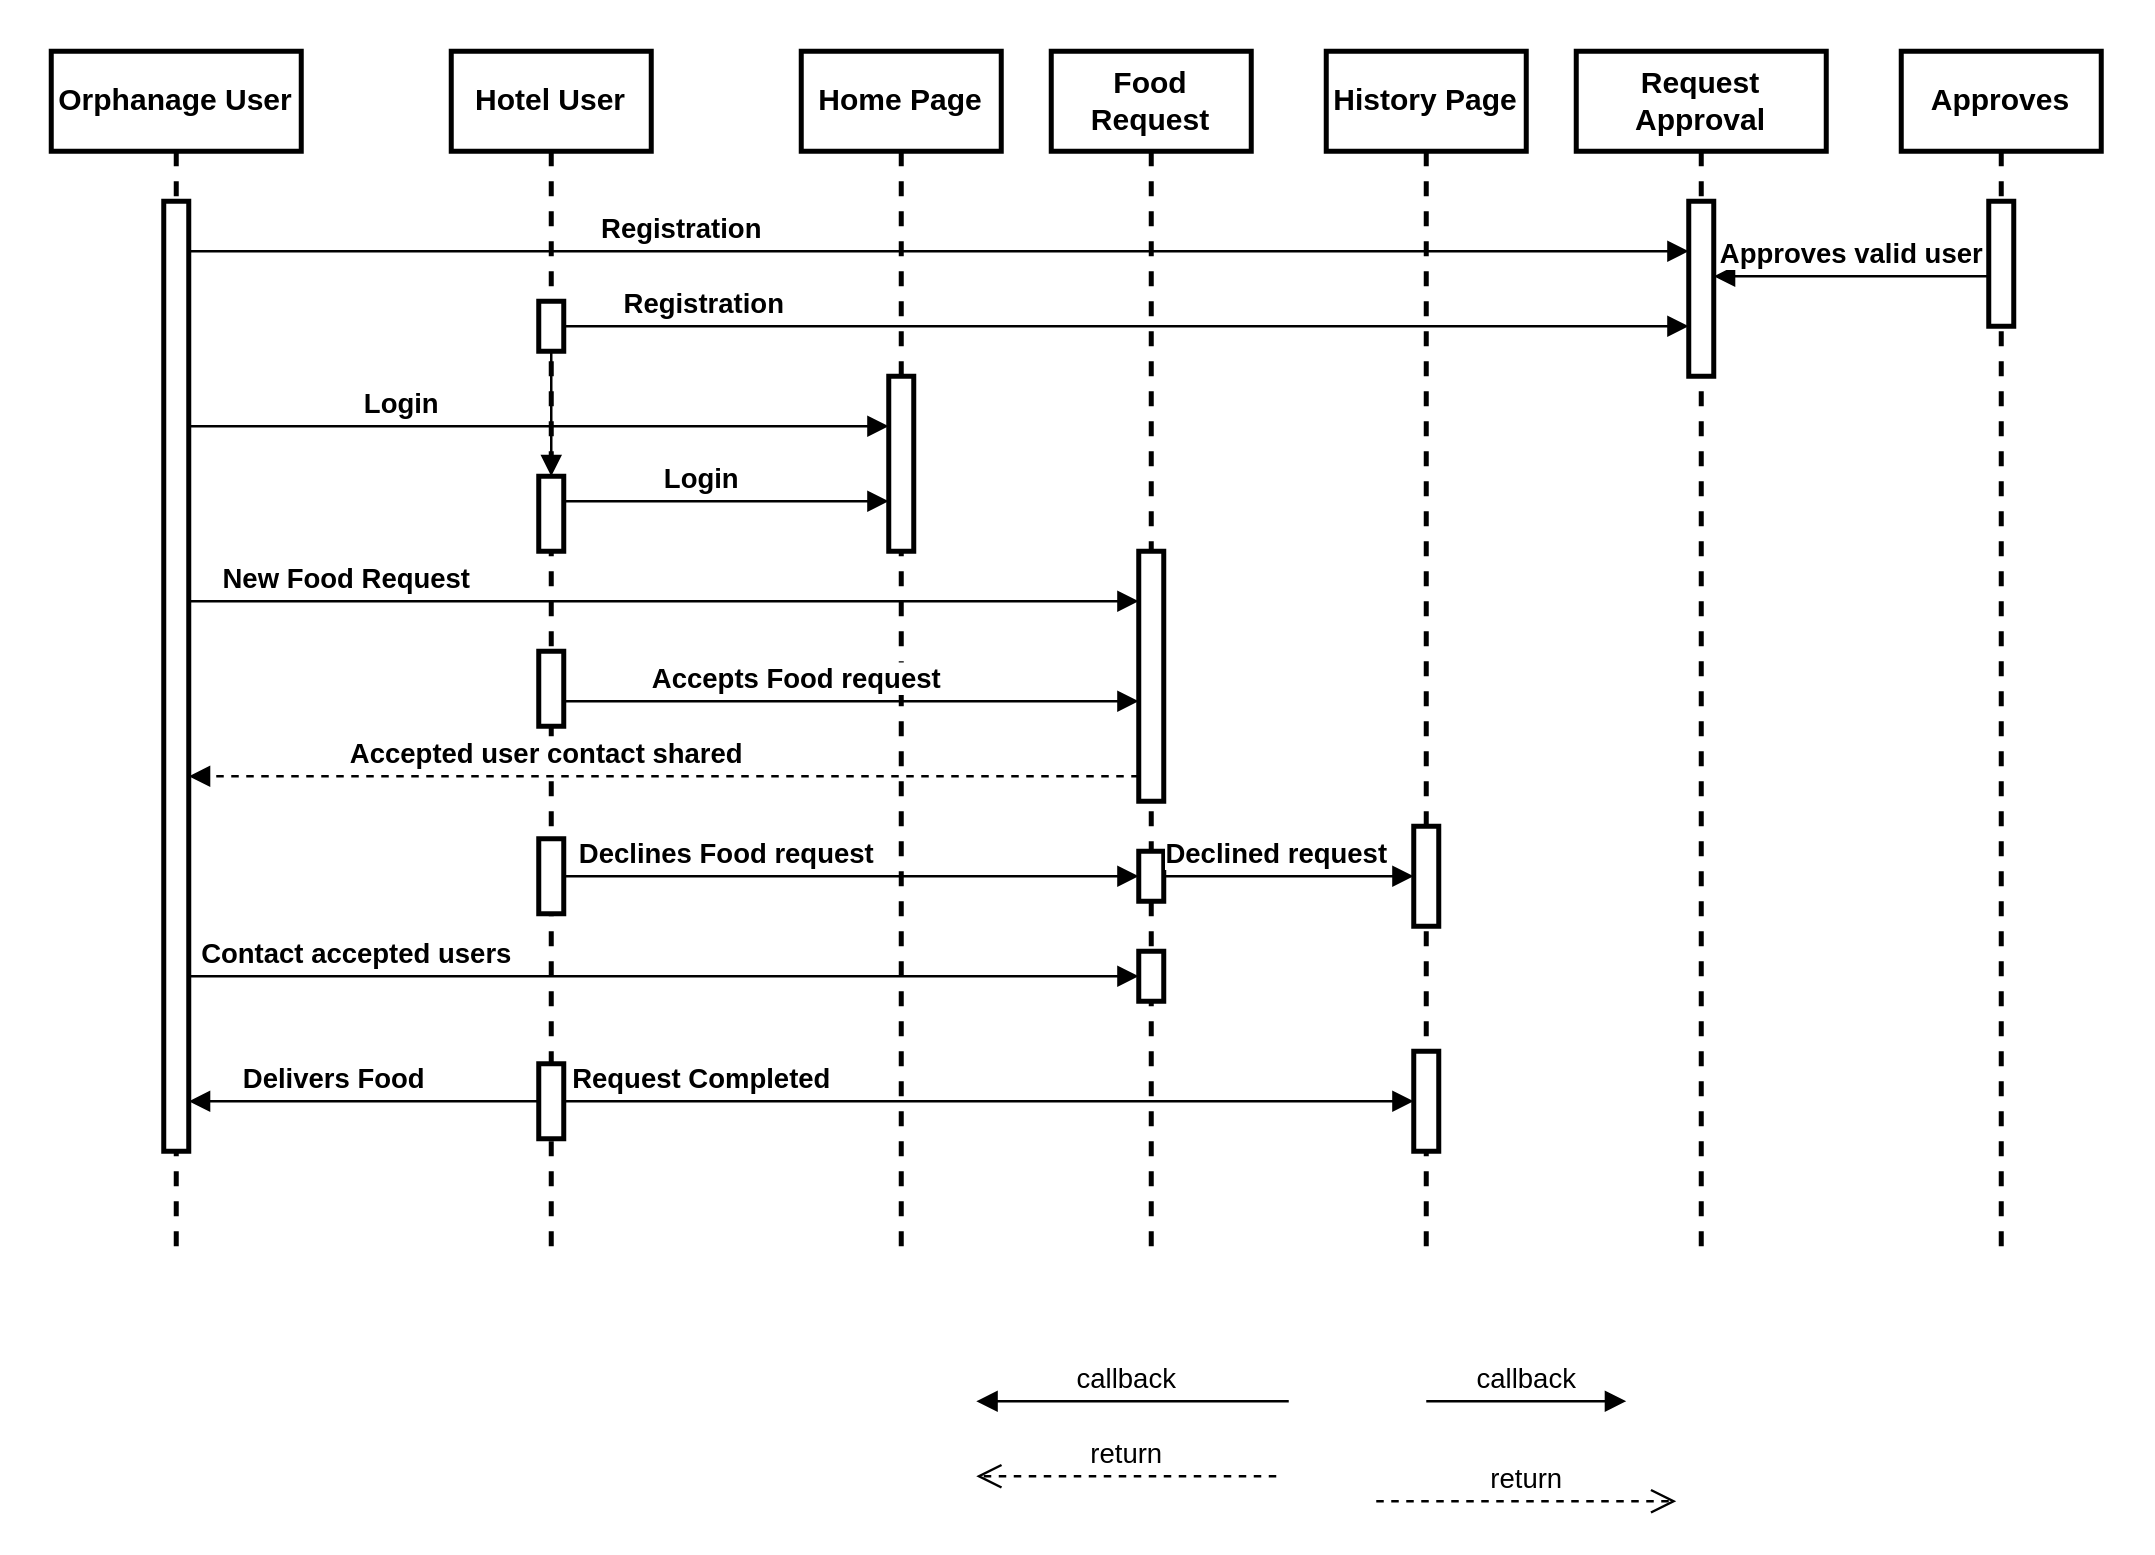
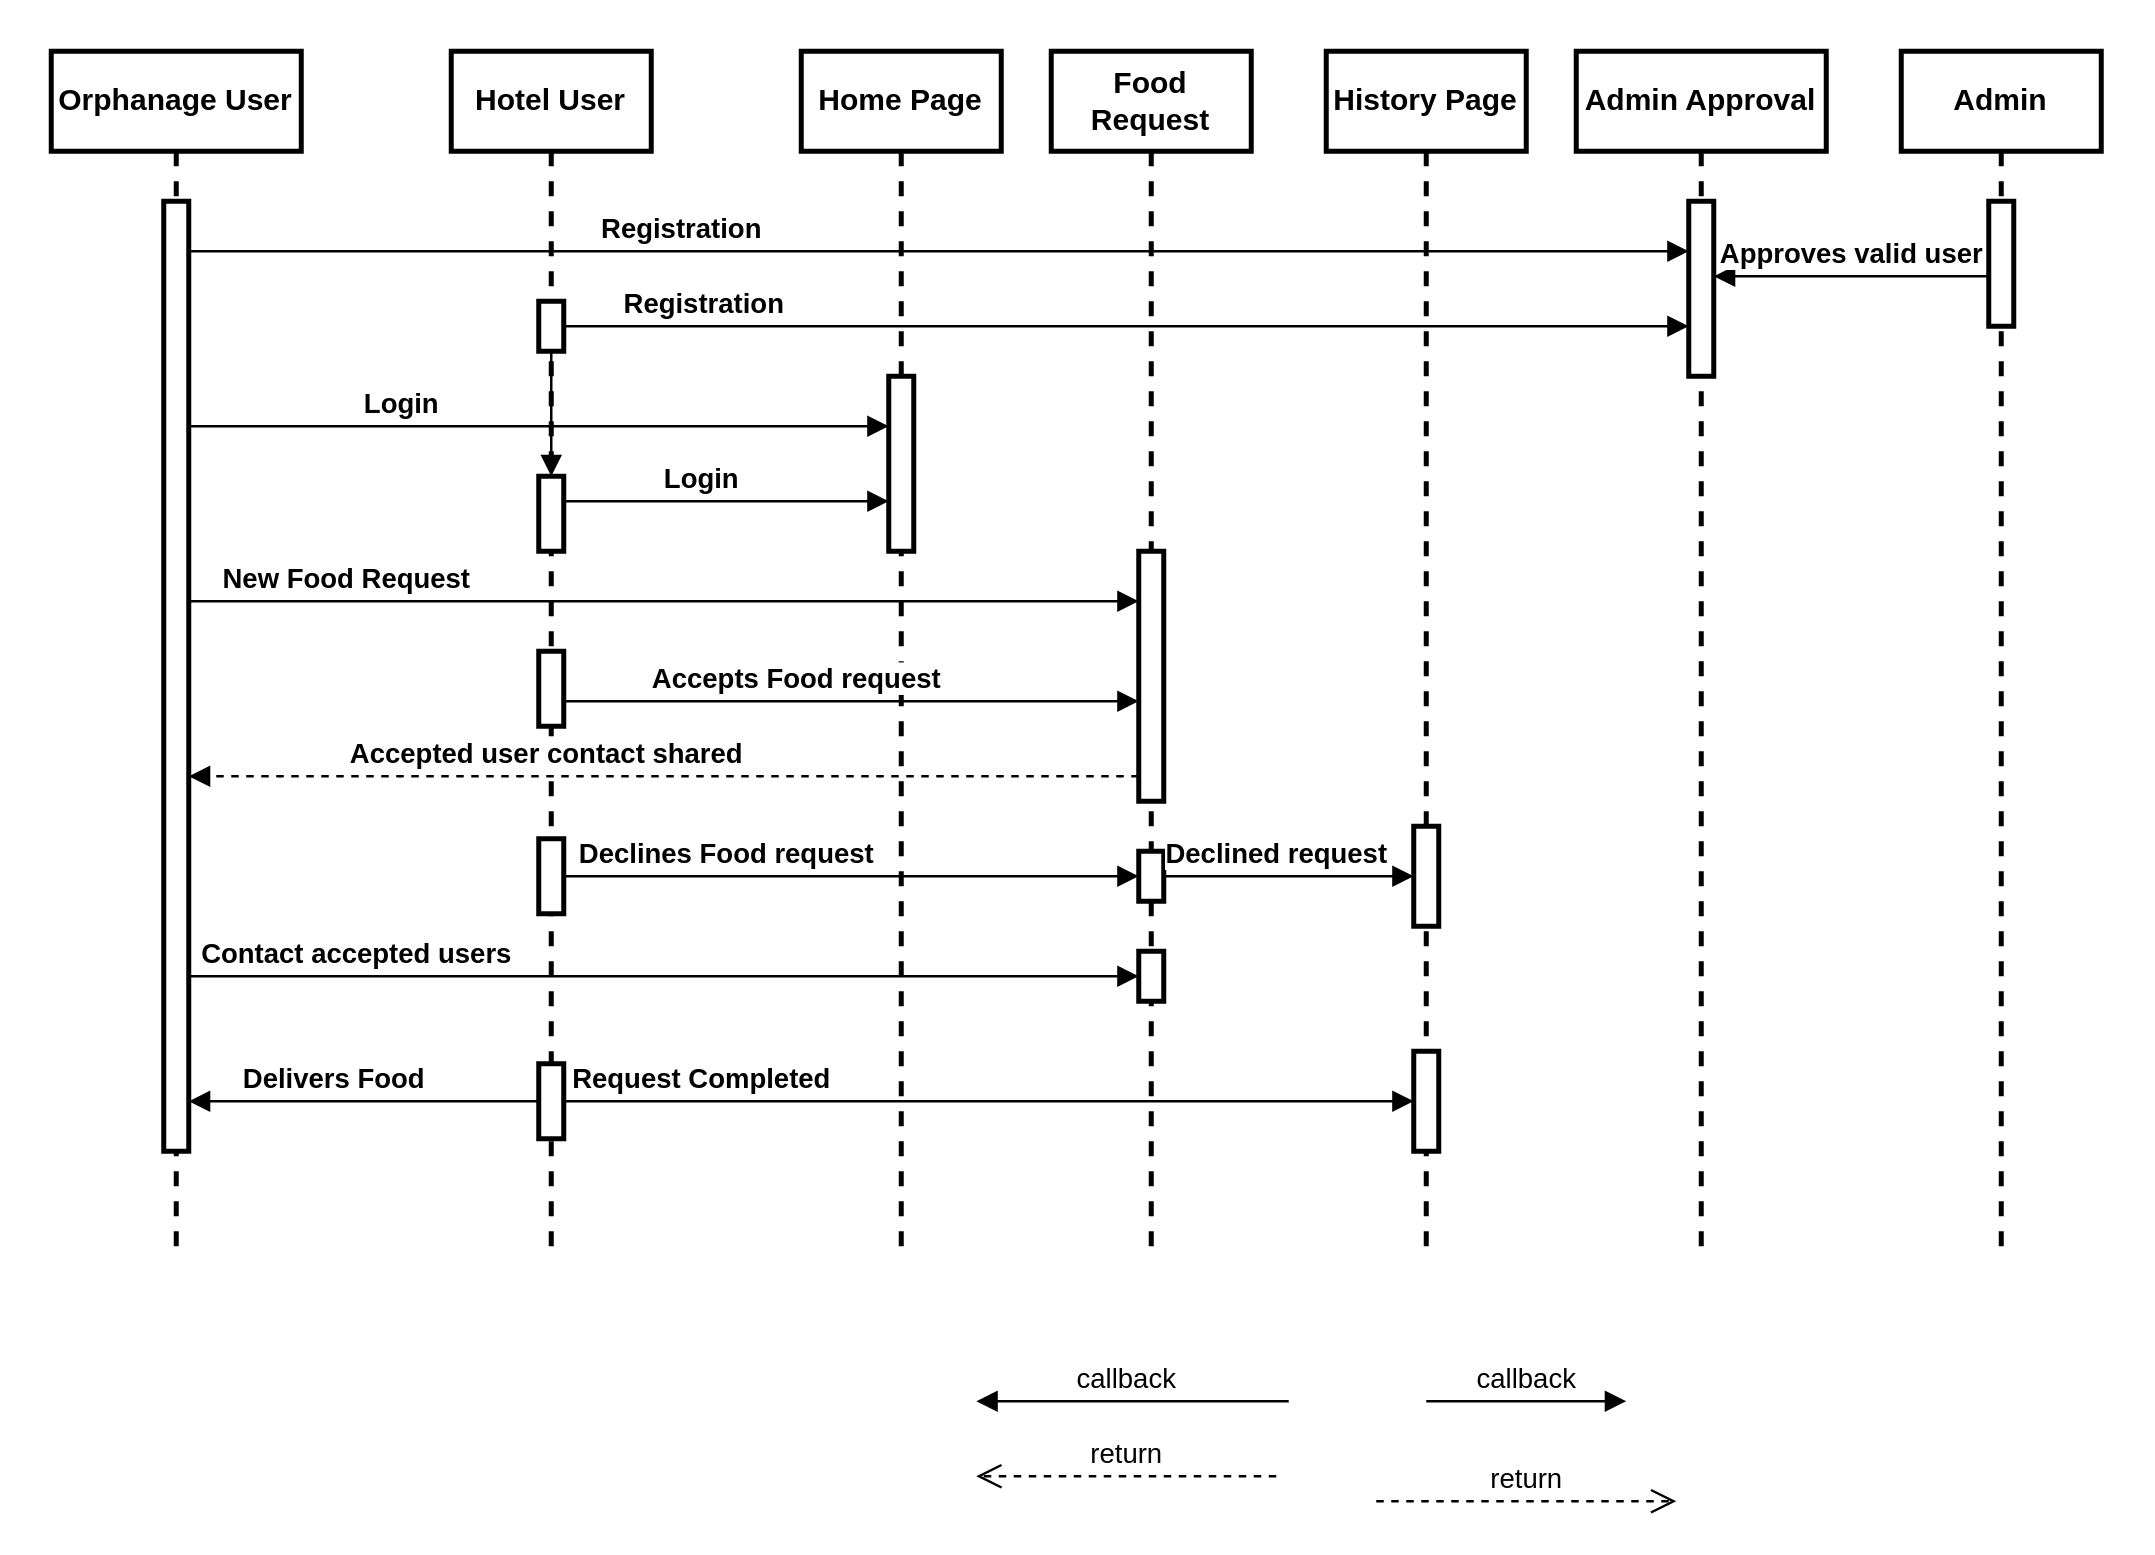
node "Request Approval": label "Request Approval" -> "Admin Approval"
node "Approves": label "Approves" -> "Admin"
